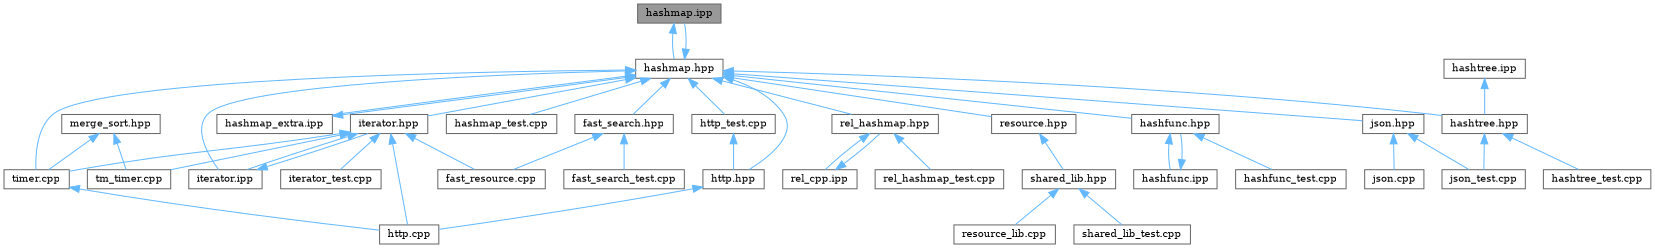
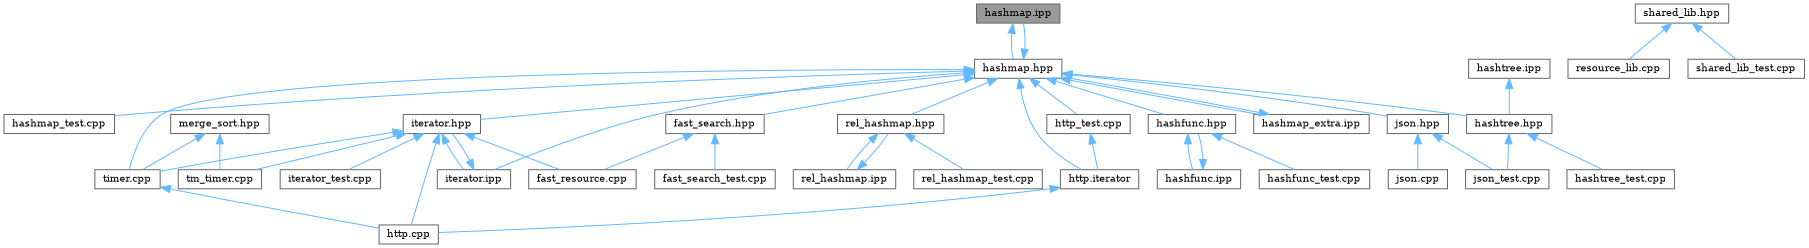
node "resource.hpp": removed
node "http.hpp": label "http.hpp" -> "http.iterator"
node "rel_cpp.ipp": label "rel_cpp.ipp" -> "rel_hashmap.ipp"
